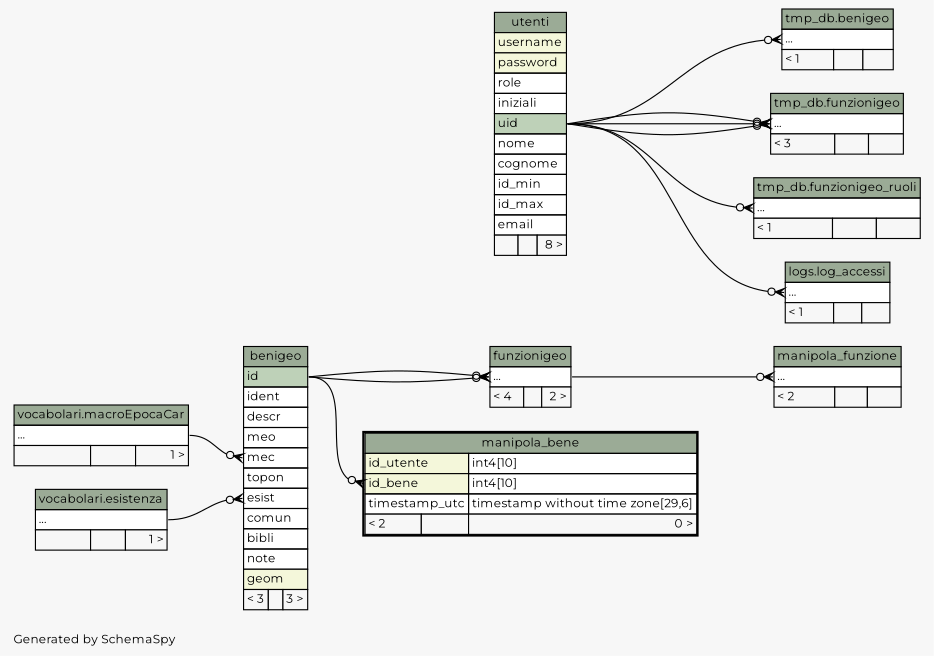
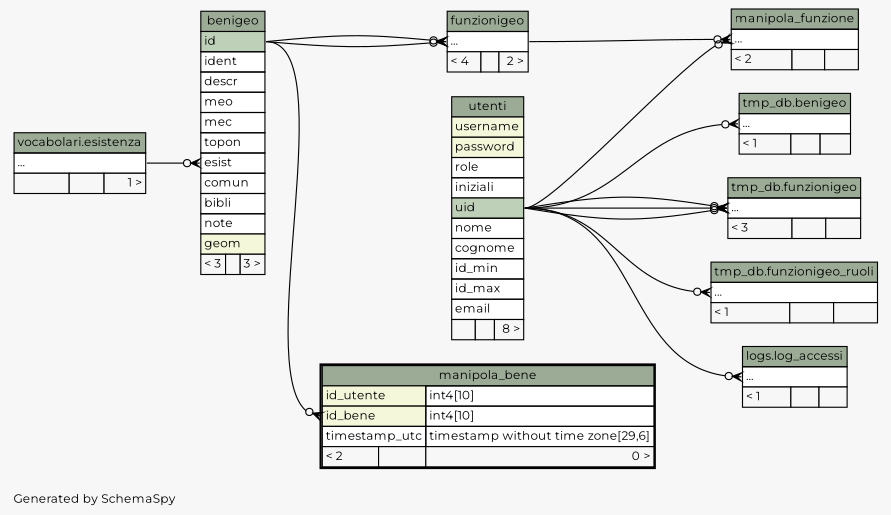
edge "utenti" -> "manipola_funzione": added
node "vocabolari.macroEpocaCar": removed
